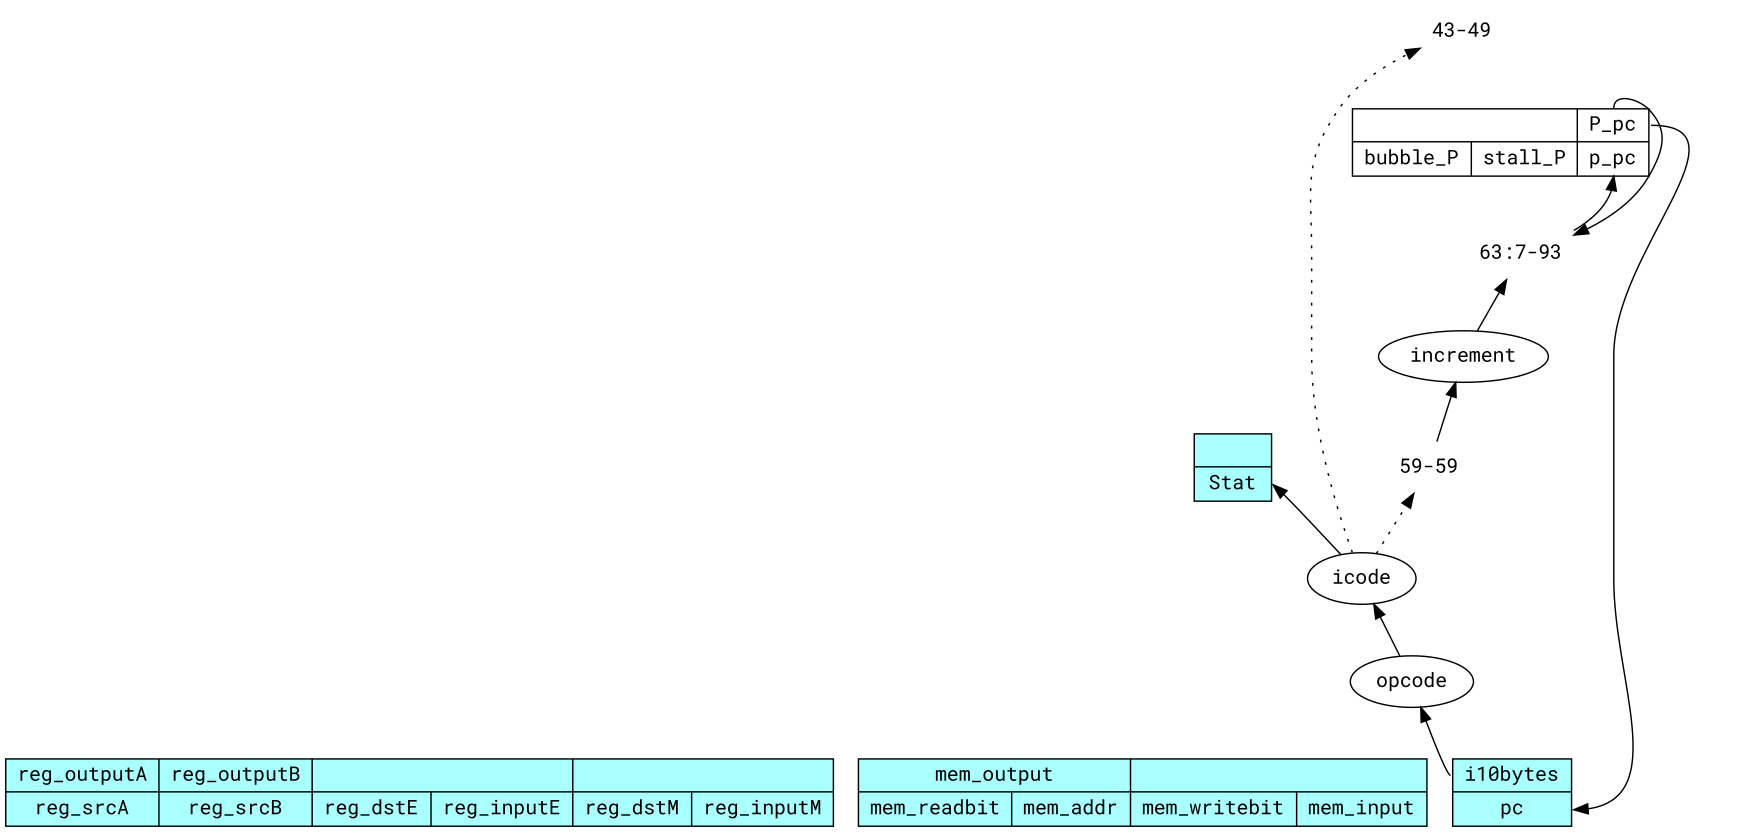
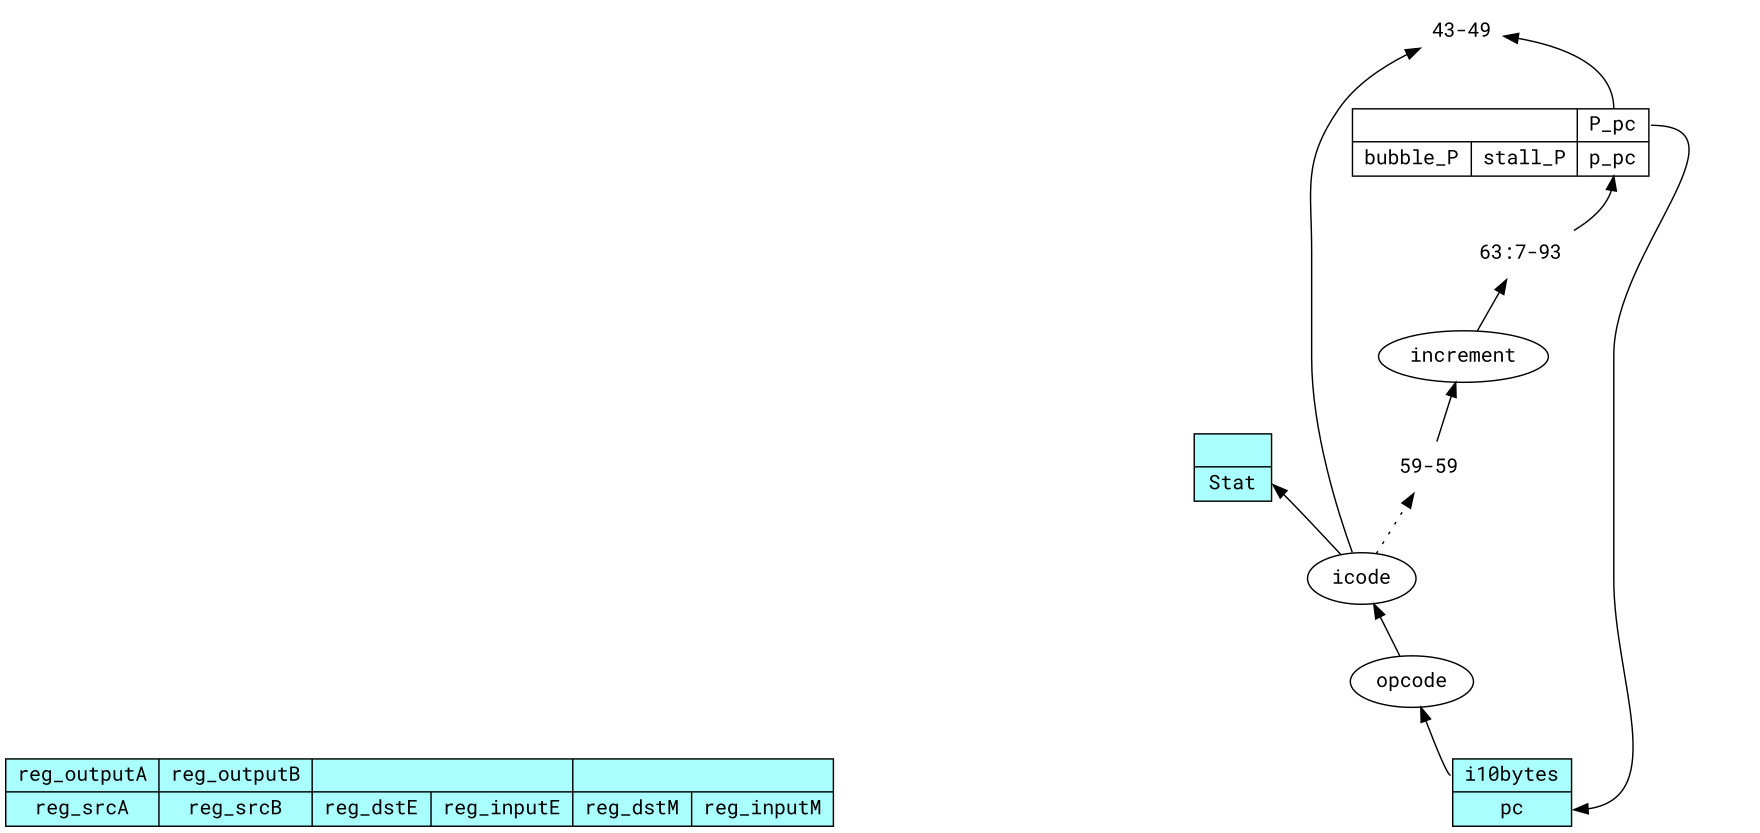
edge "bubble_P" -> "63:7-93": now "bubble_P" -> "43-49"
edge "icode" -> "43-49": style dotted -> solid
node "mem_output": removed
